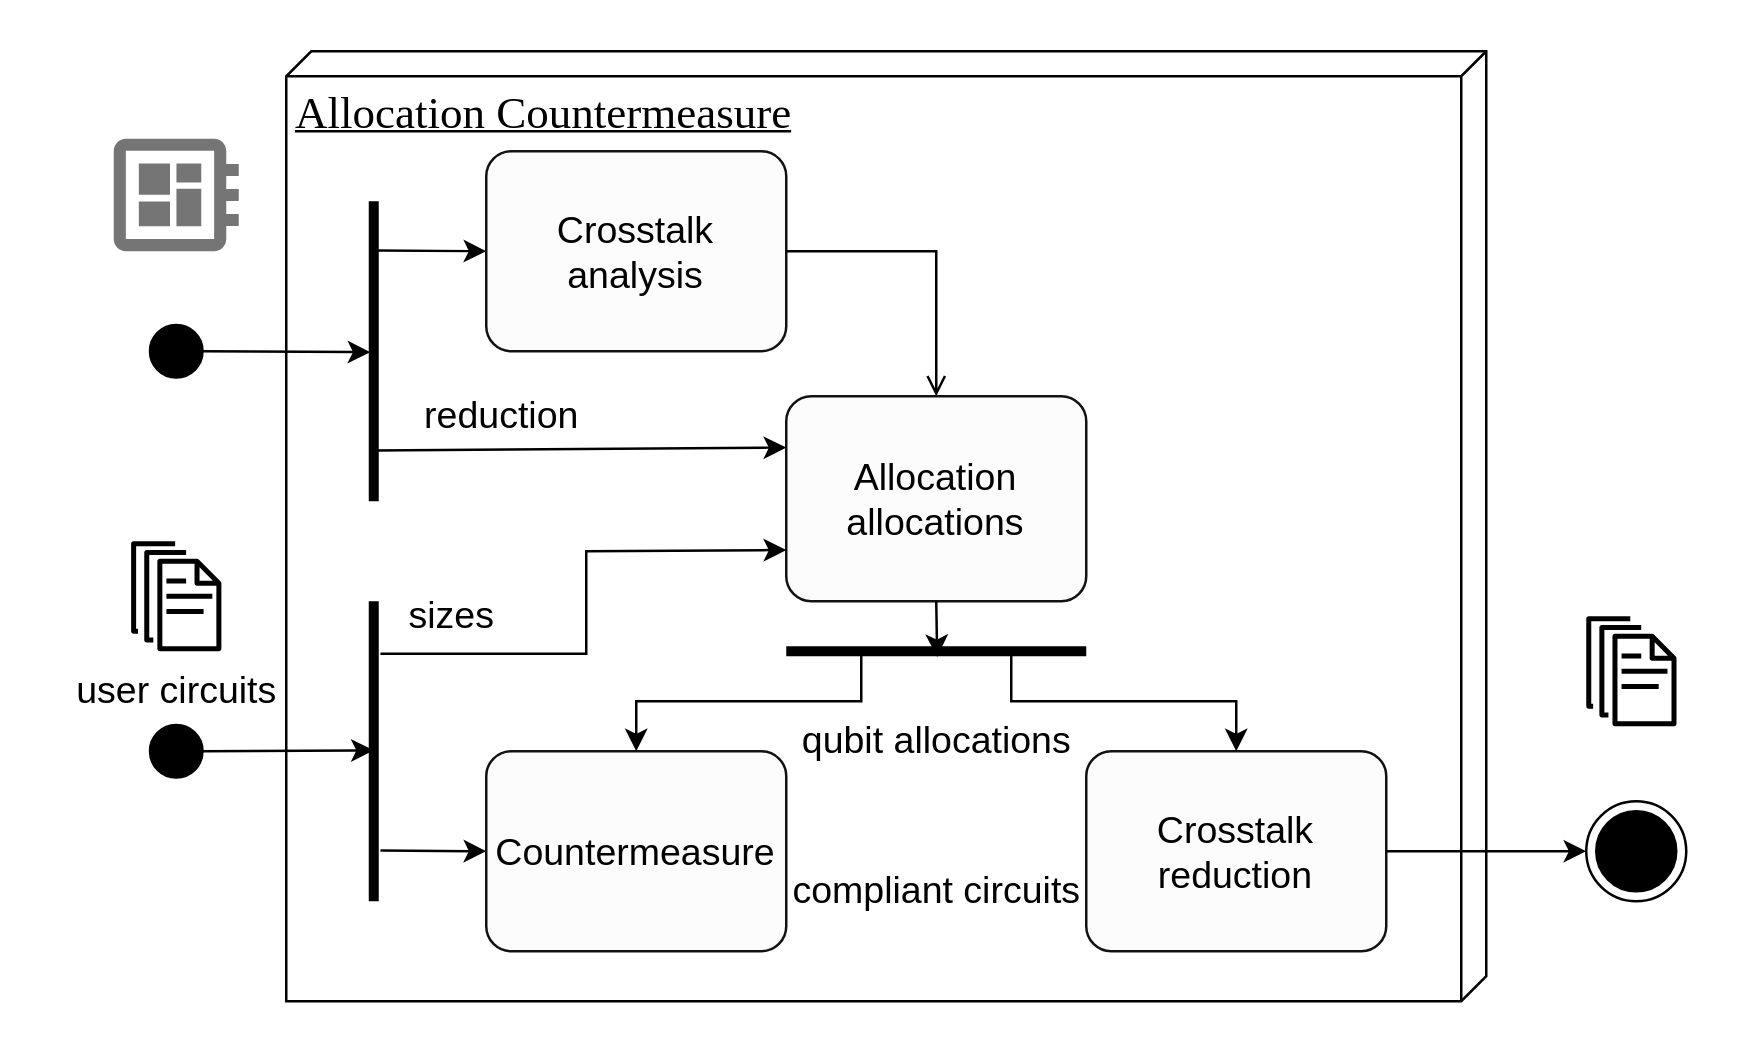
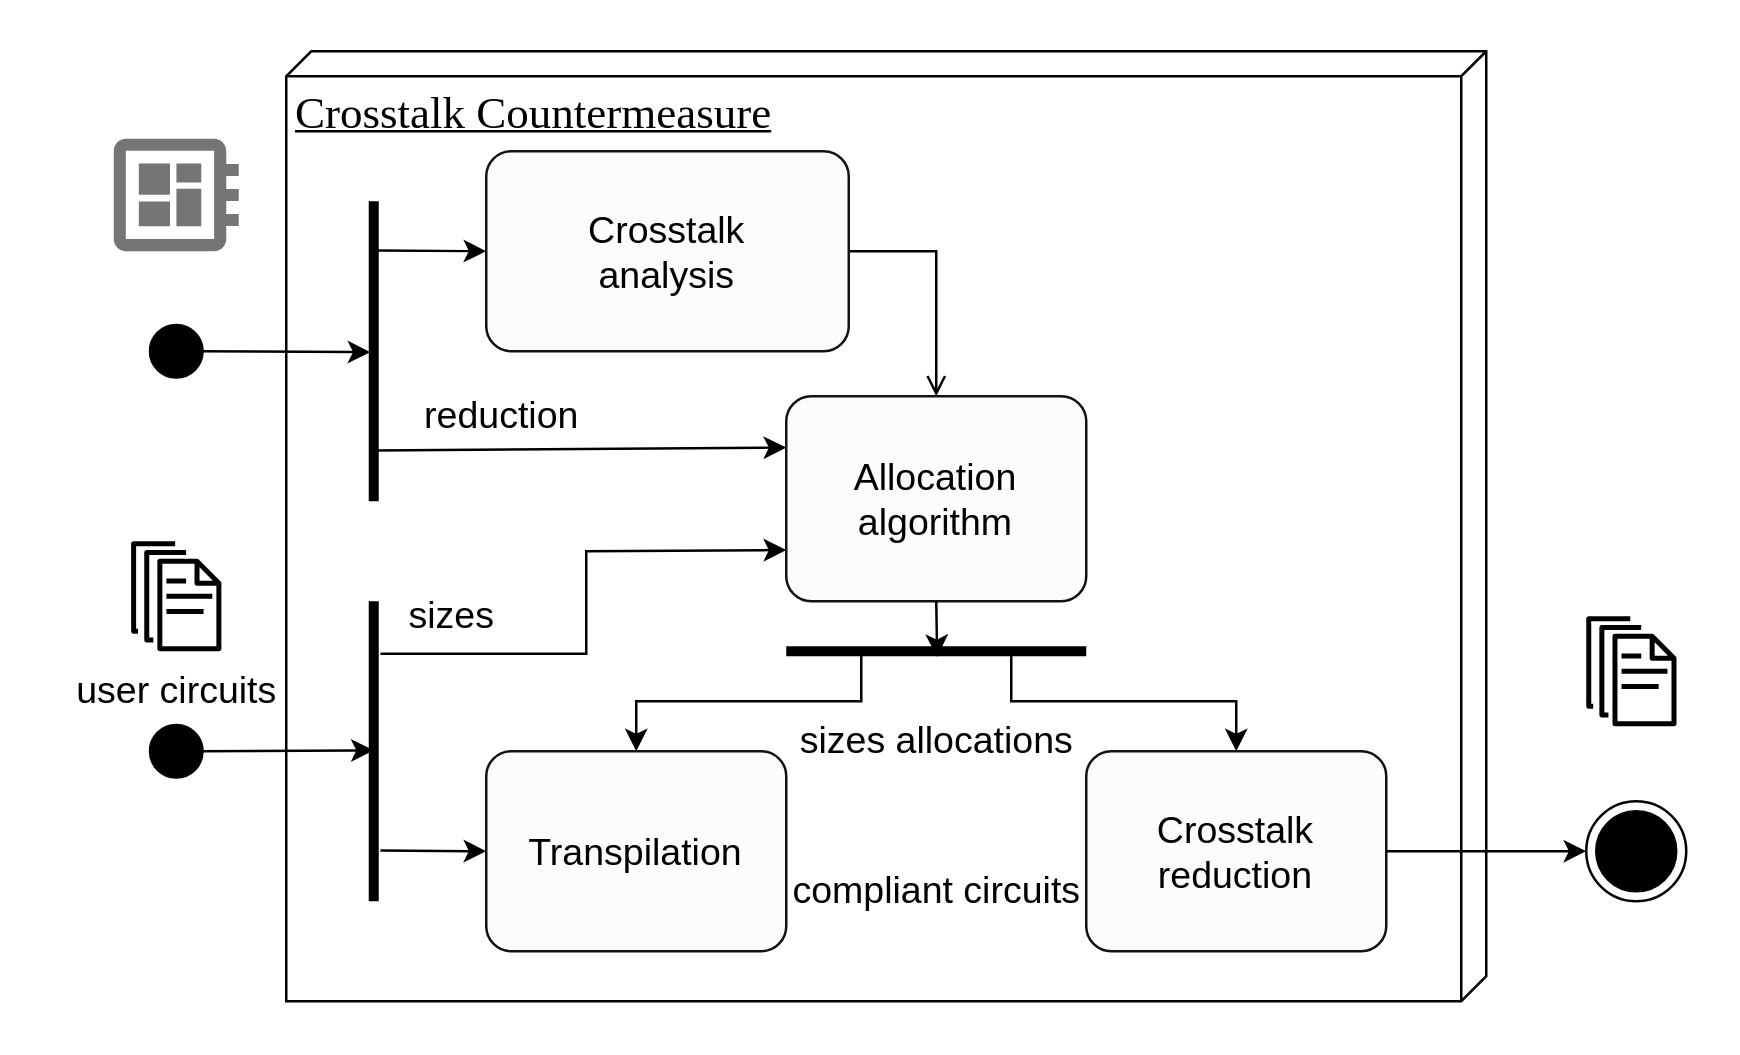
node "Allocation Countermeasure": label "Allocation Countermeasure" -> "Crosstalk Countermeasure"
node "Crosstalk analysis": size 300x200 -> 363x200
node "Allocation allocations": label "Allocation allocations" -> "Allocation algorithm"
node "qubit allocations": label "qubit allocations" -> "sizes allocations"
node "Countermeasure": label "Countermeasure" -> "Transpilation"
